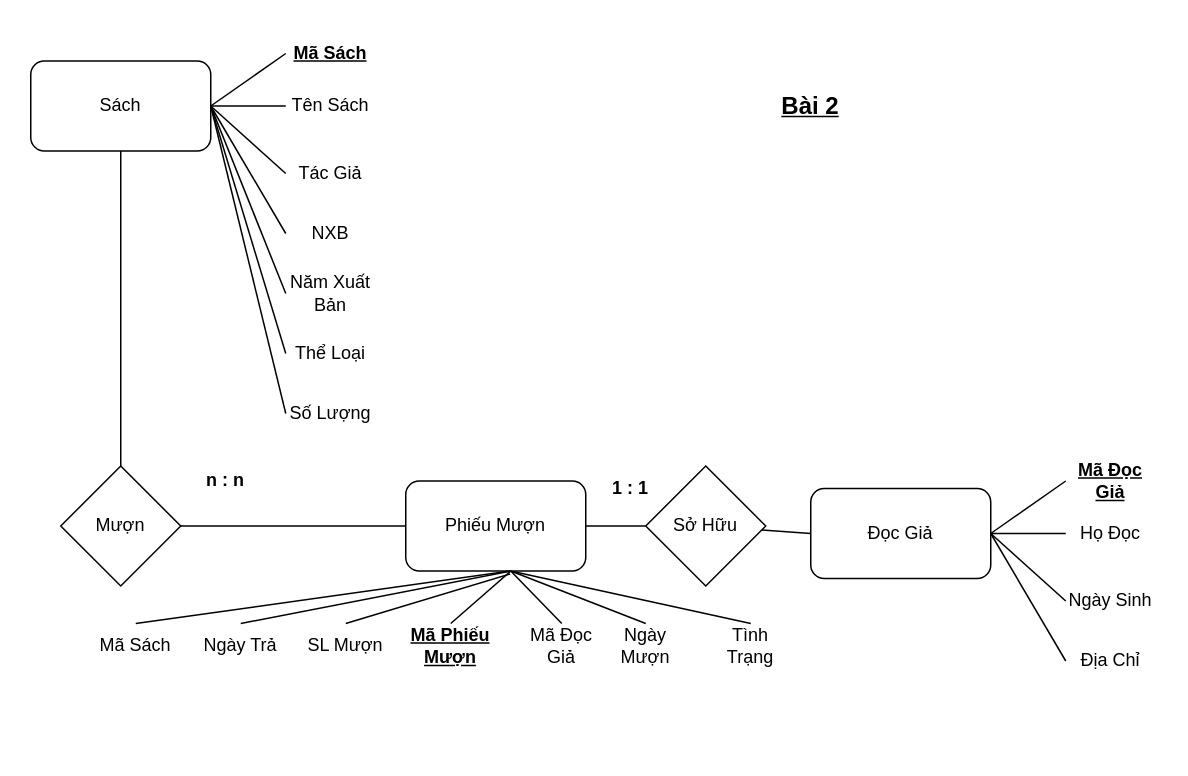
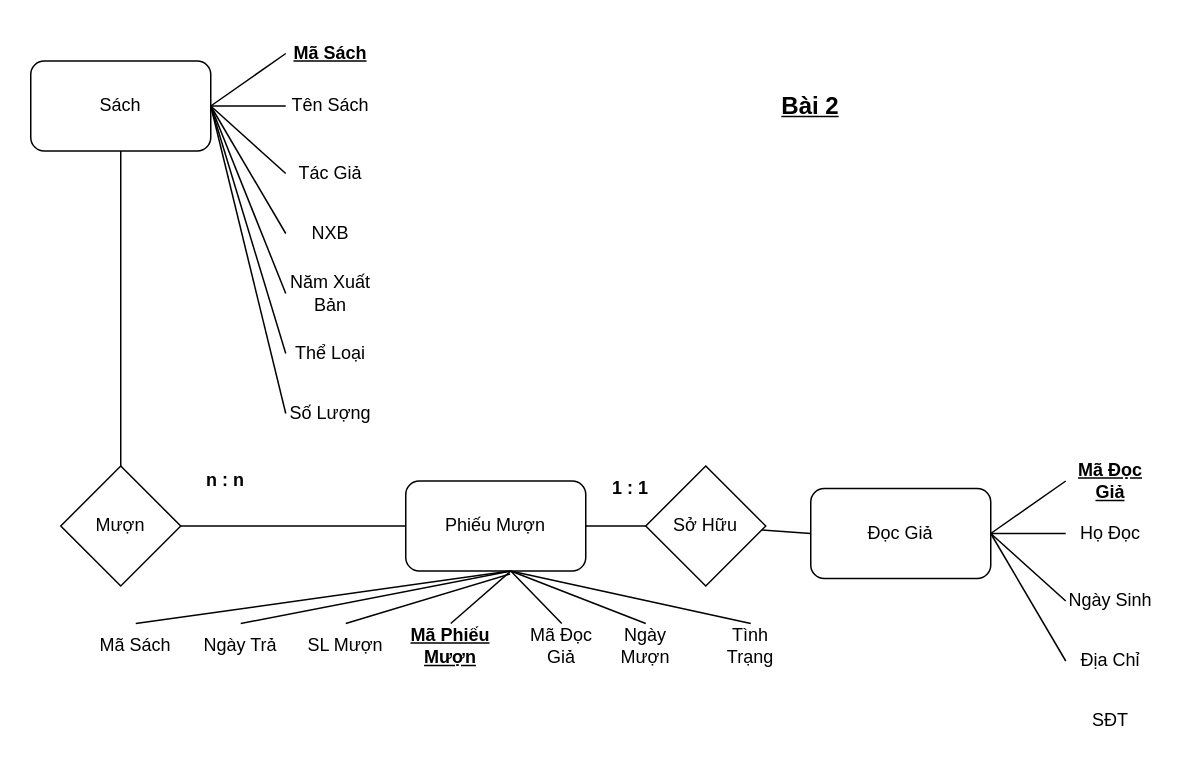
node "SĐT": added
